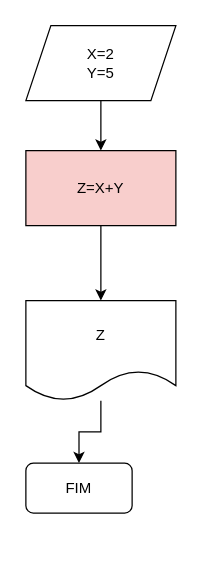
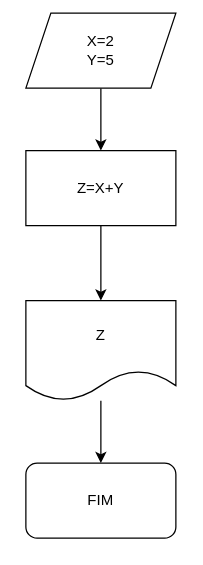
node "X=2 Y=5": moved (101, 63) -> (101, 51)
node "Z=X+Y": fillcolor #f8cecc -> #ffffff
node "FIM": size 106x50 -> 150x75
